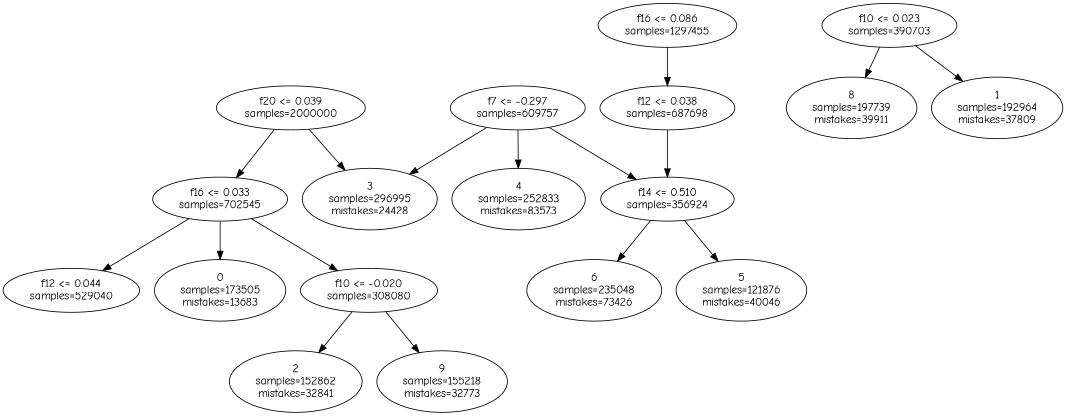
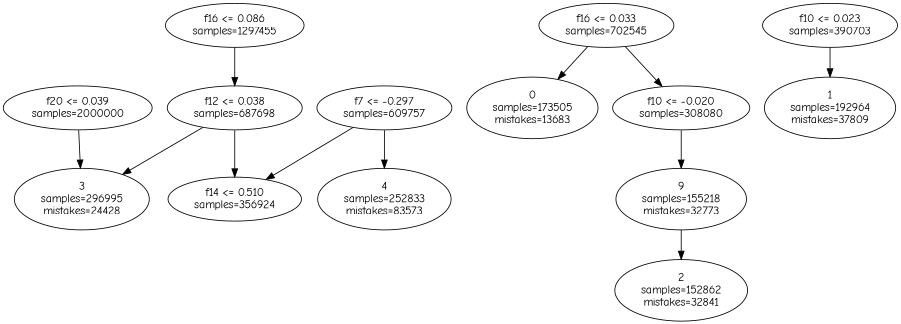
node "8 samples=197739 mistakes=39911": removed
edge "f7 <= -0.297 samples=609757" -> "3 samples=296995 mistakes=24428": now "f12 <= 0.038 samples=687698" -> "3 samples=296995 mistakes=24428"
edge "f20 <= 0.039 samples=2000000" -> "f16 <= 0.033 samples=702545": removed
node "f12 <= 0.044 samples=529040": removed
node "6 samples=235048 mistakes=73426": removed
node "5 samples=121876 mistakes=40046": removed
edge "f10 <= -0.020 samples=308080" -> "2 samples=152862 mistakes=32841": now "9 samples=155218 mistakes=32773" -> "2 samples=152862 mistakes=32841"
